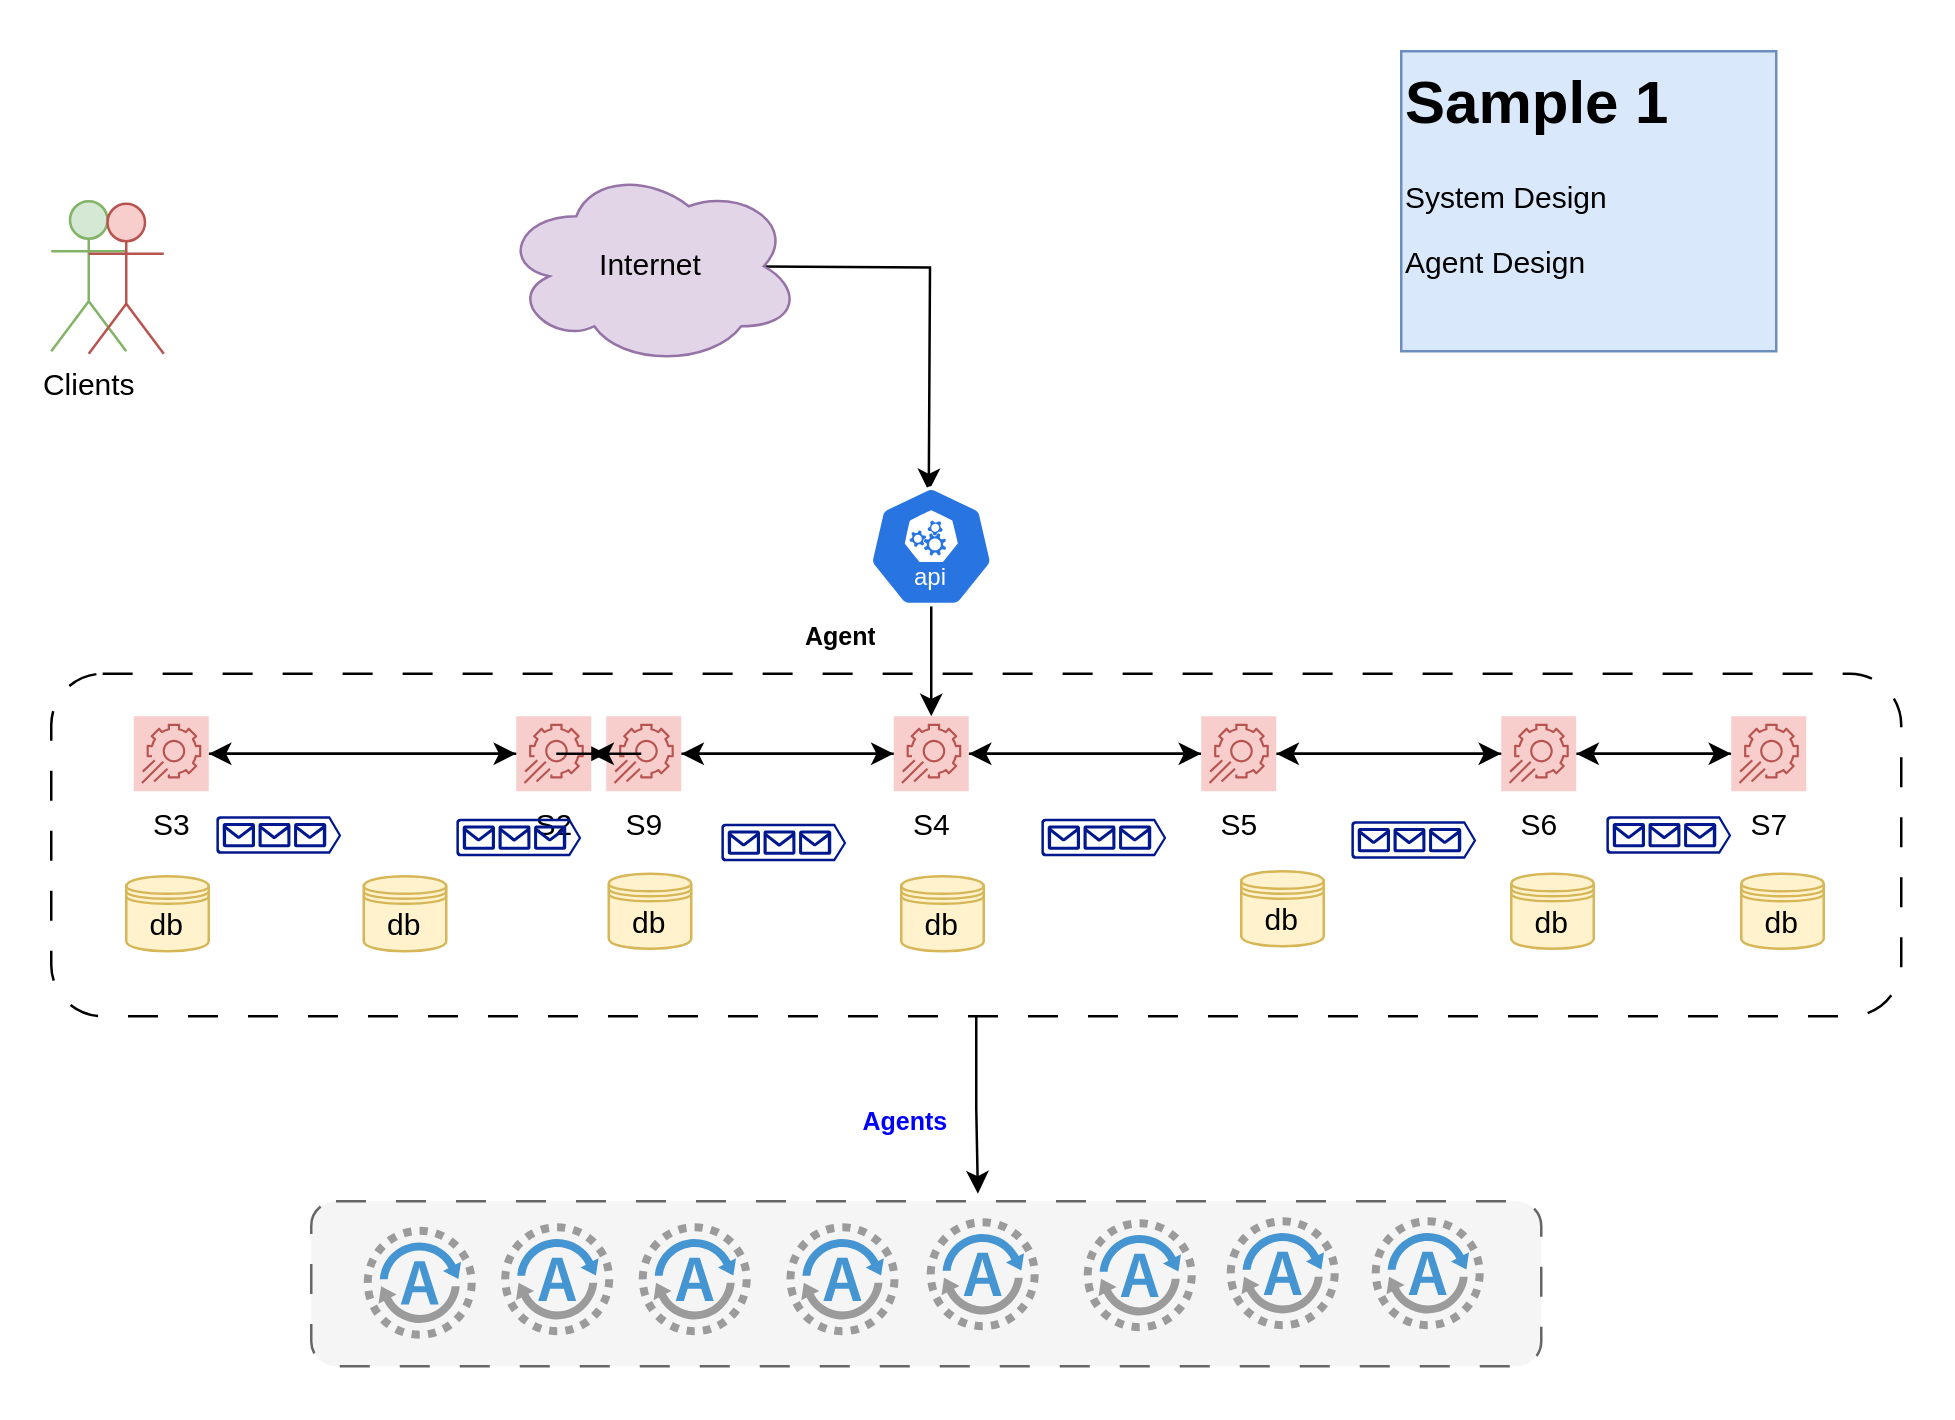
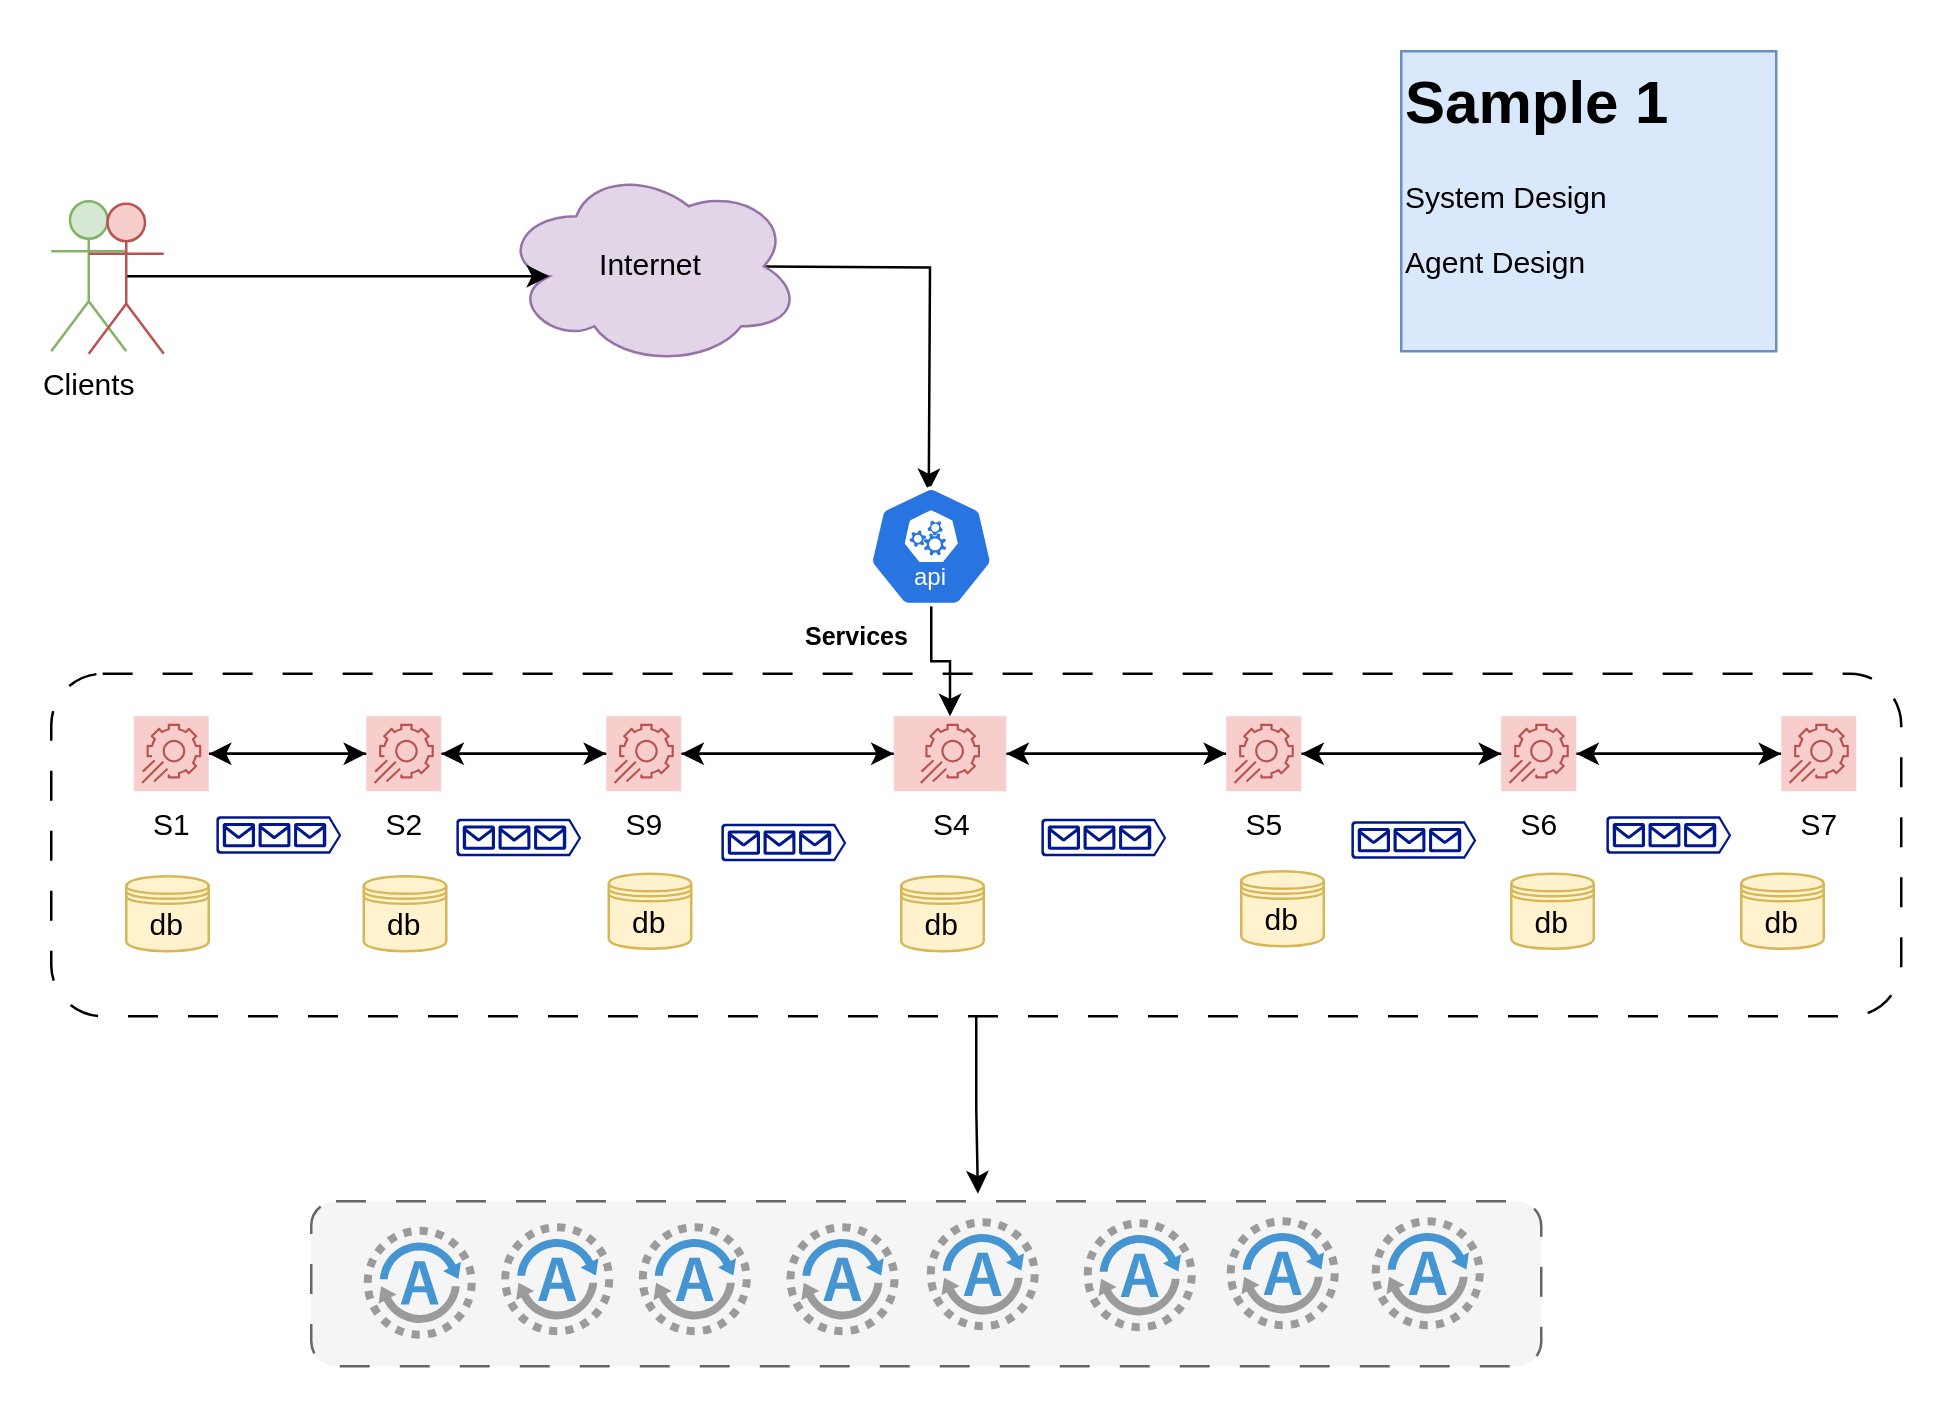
edge "Clients" -> "Internet": added
node "Agent": label "Agent" -> "Services"
node "S2": moved (554, 754) -> (404, 754)
node "S4": size 75x75 -> 113x75
node "S5": moved (1239, 754) -> (1264, 754)
node "S7": moved (1769, 754) -> (1819, 754)
node "S3": label "S3" -> "S1"
node "Agents": removed
